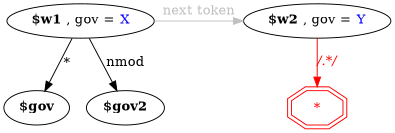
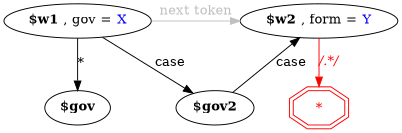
node "$w2": text ", gov =" -> ", form ="
edge "$w1" -> "$gov2": label "nmod" -> "case"
edge "$gov2" -> "$w2": added, label "case"
